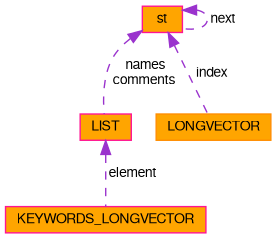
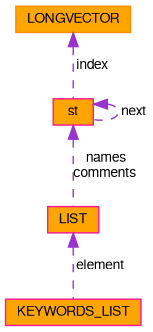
edge "LONGVECTOR" -> "st": reversed
node "KEYWORDS_LONGVECTOR": label "KEYWORDS_LONGVECTOR" -> "KEYWORDS_LIST"
